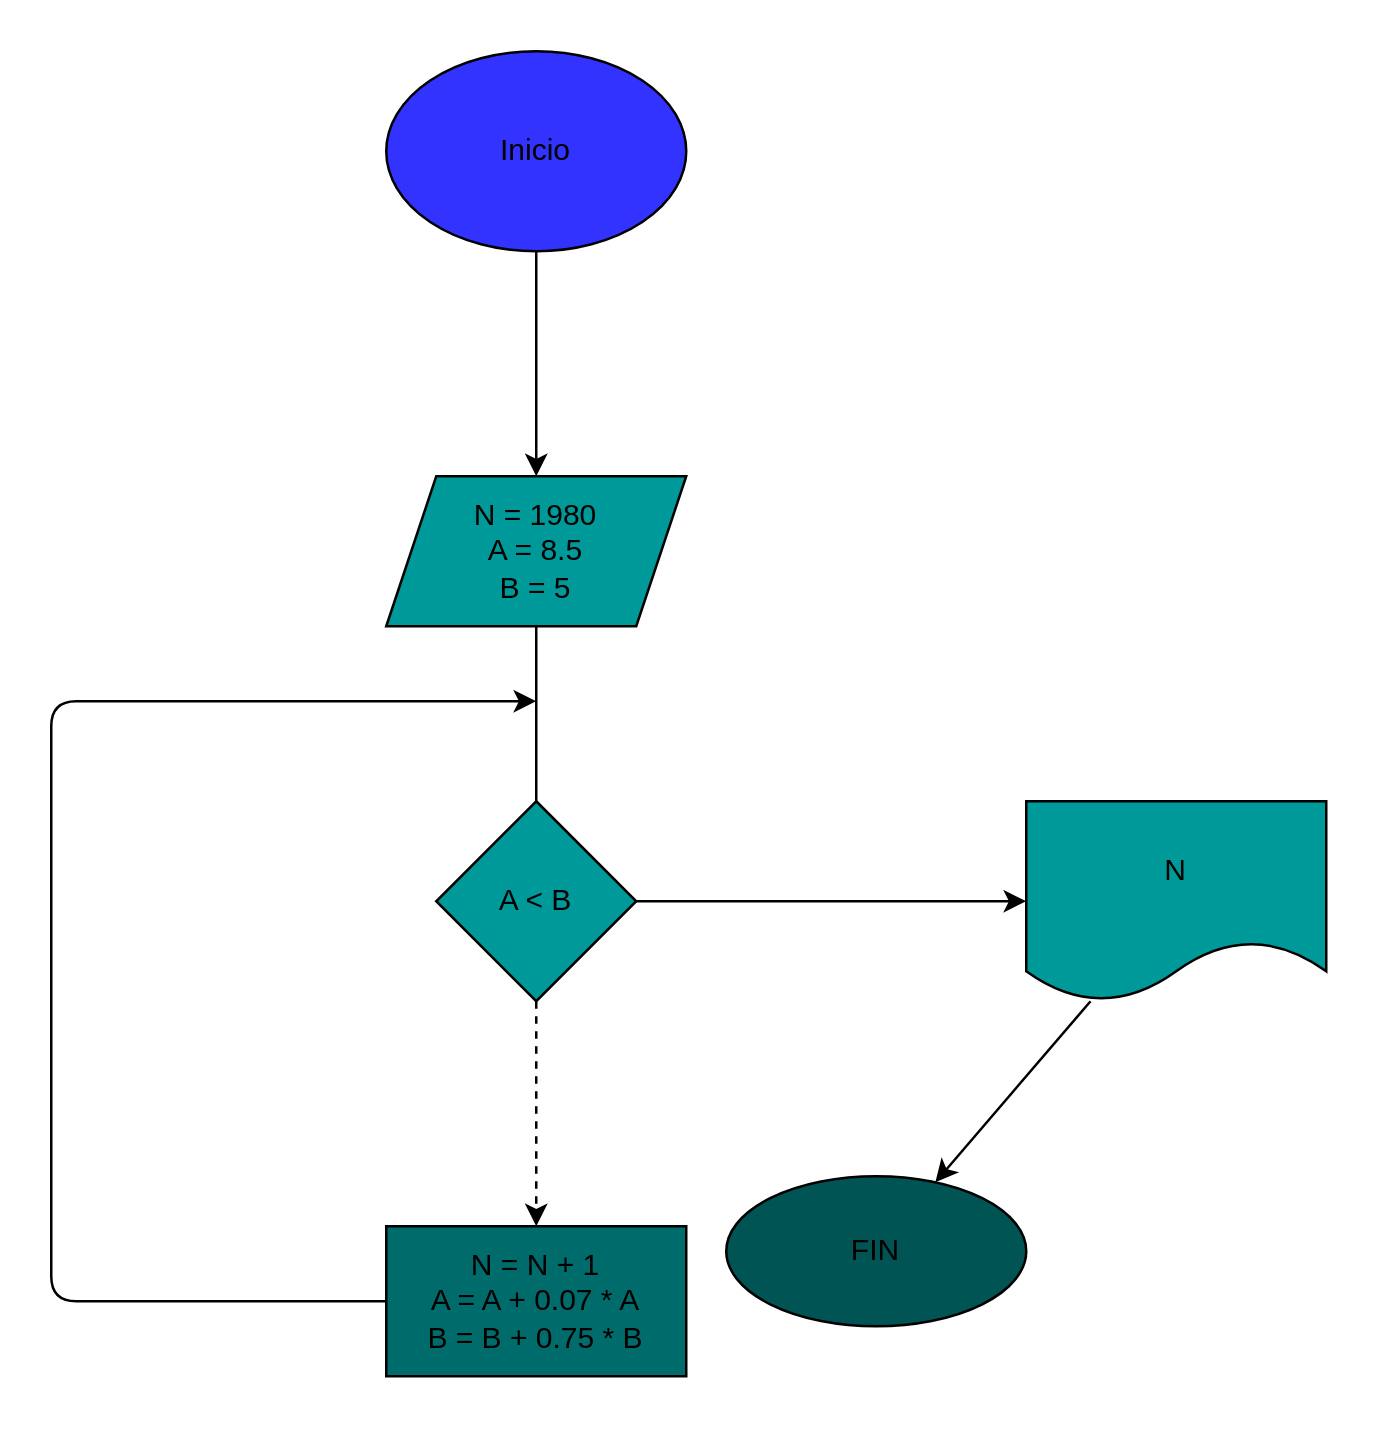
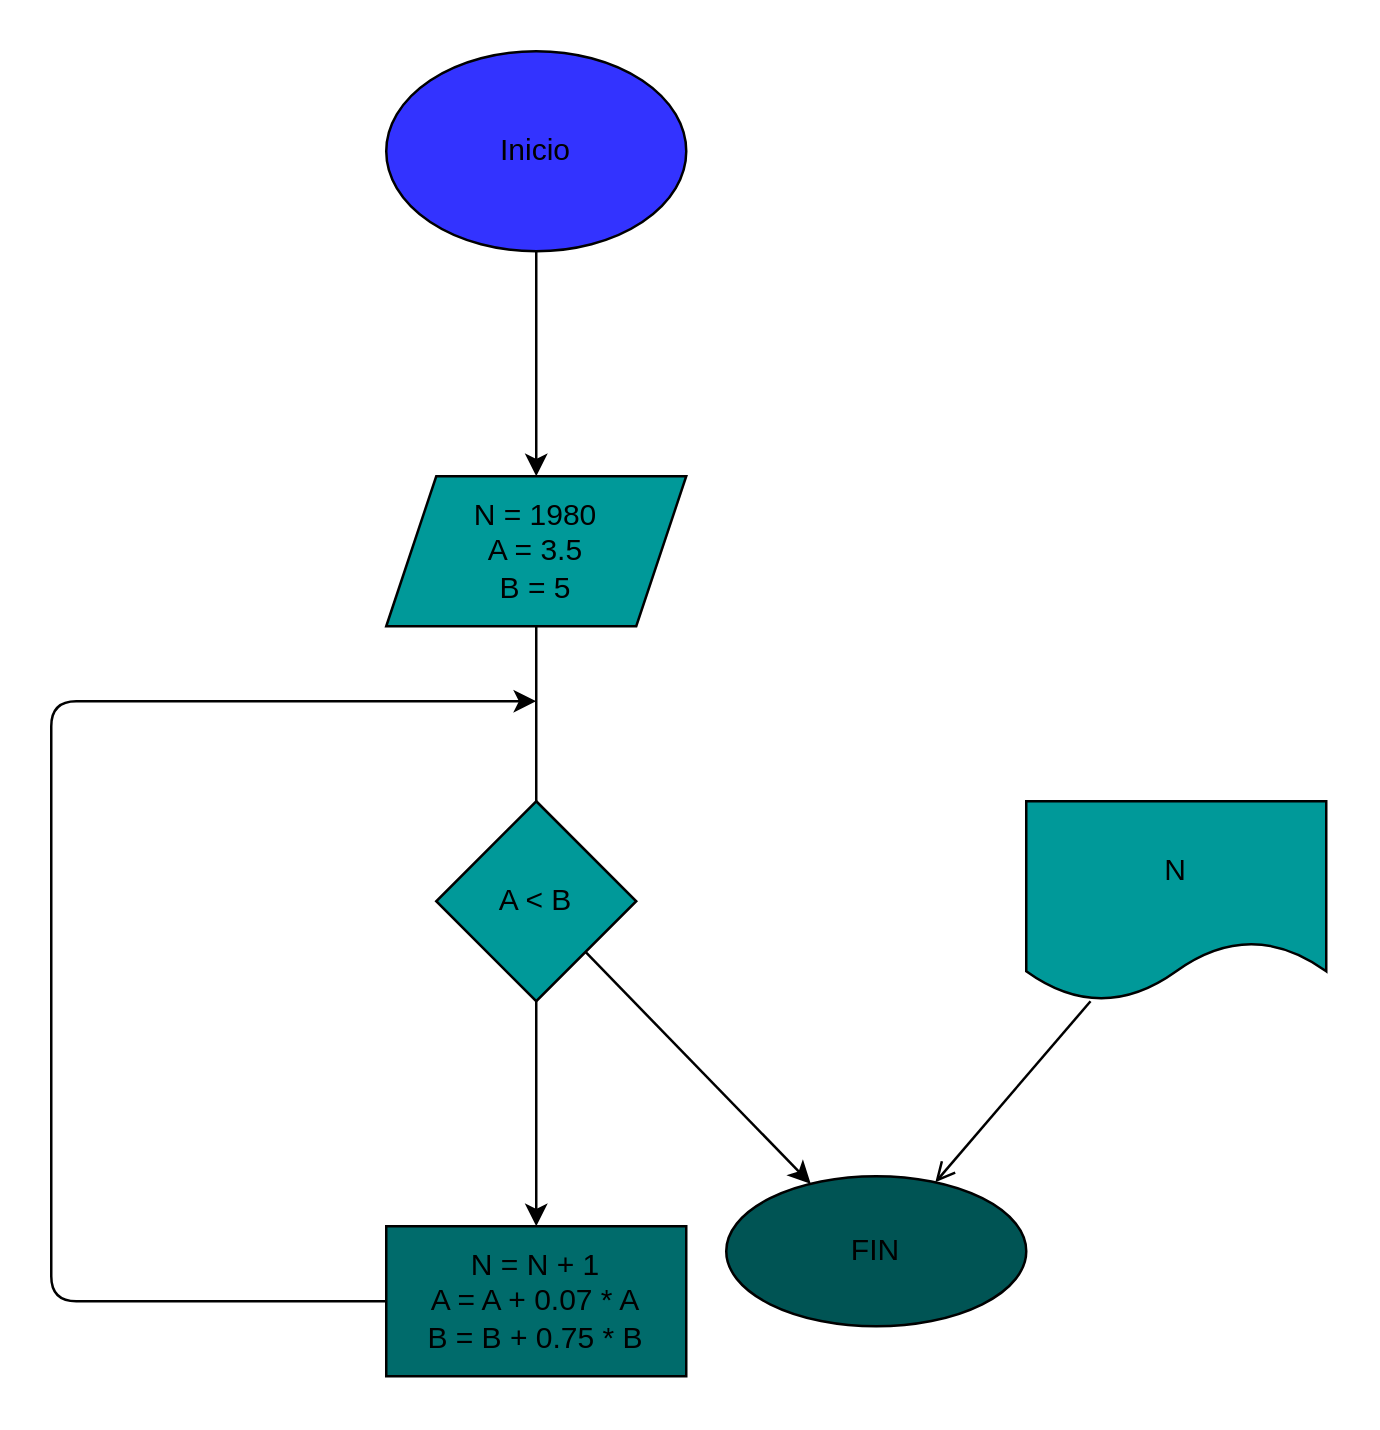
node "N = 1980 A = 8.5 B = 5": label "N = 1980 A = 8.5 B = 5" -> "N = 1980 A = 3.5 B = 5"
edge "A < B" -> "N": now "A < B" -> "FIN"
edge "A < B" -> "N = N + 1 A = A + 0.07 * A B = B + 0.75 * B": style dashed -> solid
edge "N" -> "FIN": arrowhead classic -> open
